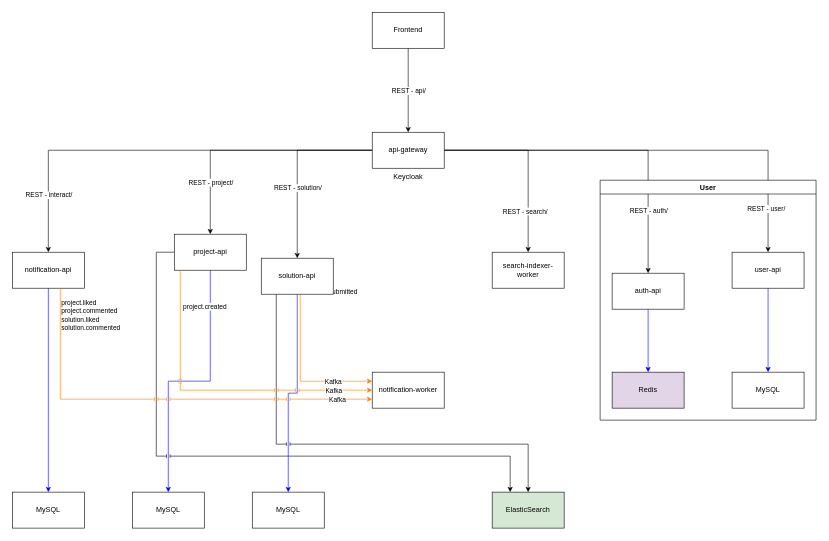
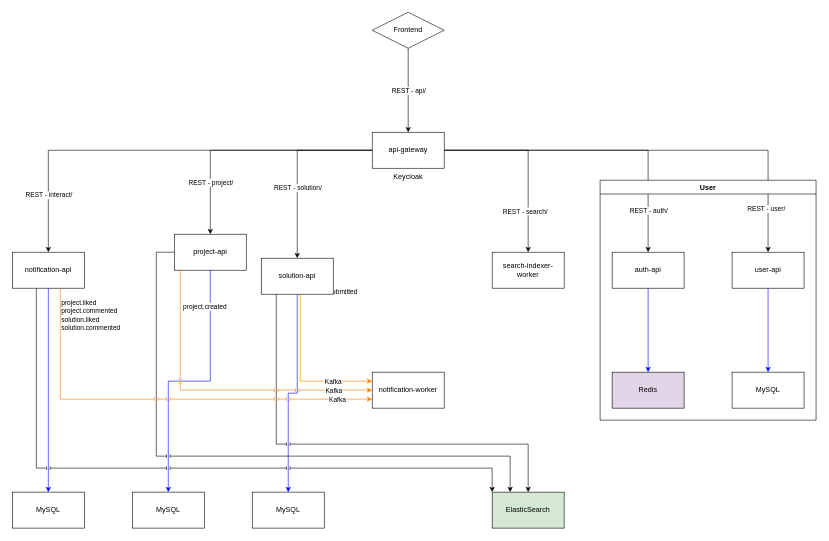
node "Frontend": shape rectangle -> diamond
node "auth-api": moved (648, 291) -> (648, 270)
edge "notification-api" -> "ElasticSearch": added
